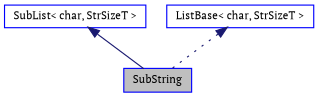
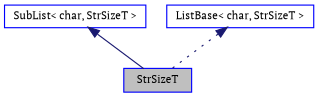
node "SubString": label "SubString" -> "StrSizeT"
